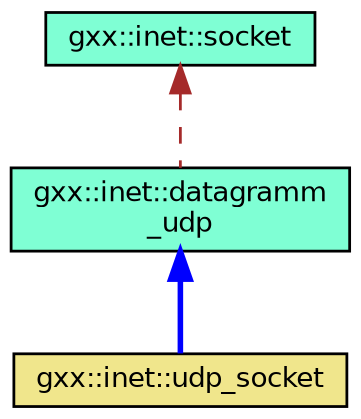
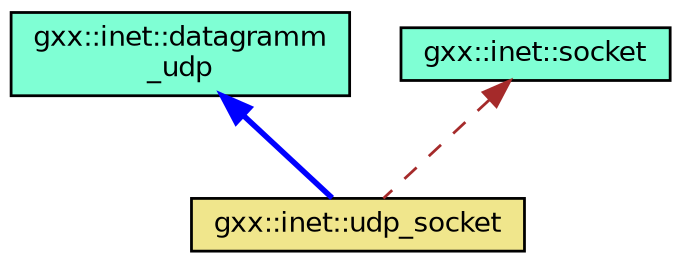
edge "gxx::inet::datagramm _udp" -> "gxx::inet::socket": now "gxx::inet::udp_socket" -> "gxx::inet::socket"
